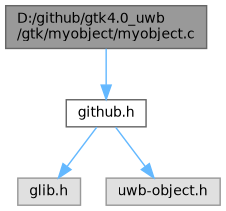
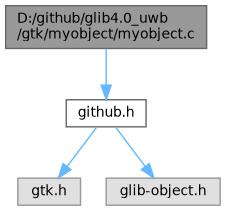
node "D:/github/gtk4.0_uwb /gtk/myobject/myobject.c": label "D:/github/gtk4.0_uwb /gtk/myobject/myobject.c" -> "D:/github/glib4.0_uwb /gtk/myobject/myobject.c"
node "glib.h": label "glib.h" -> "gtk.h"
node "uwb-object.h": label "uwb-object.h" -> "glib-object.h"
